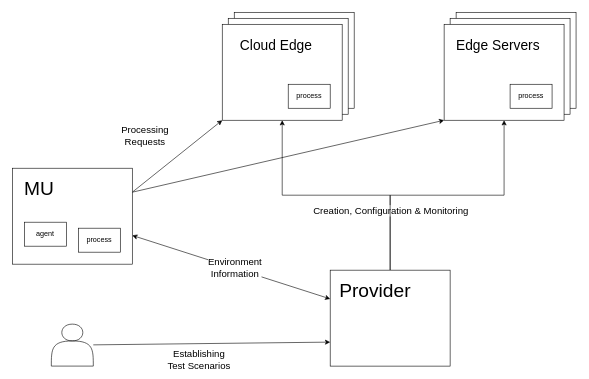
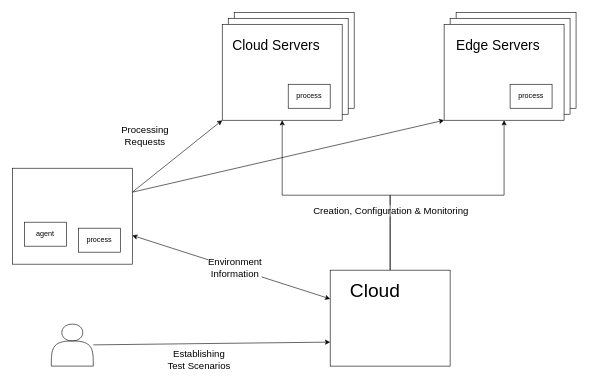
node "Cloud Edge": label "Cloud Edge" -> "Cloud Servers"
node "MU": removed
node "Provider": label "Provider" -> "Cloud"
